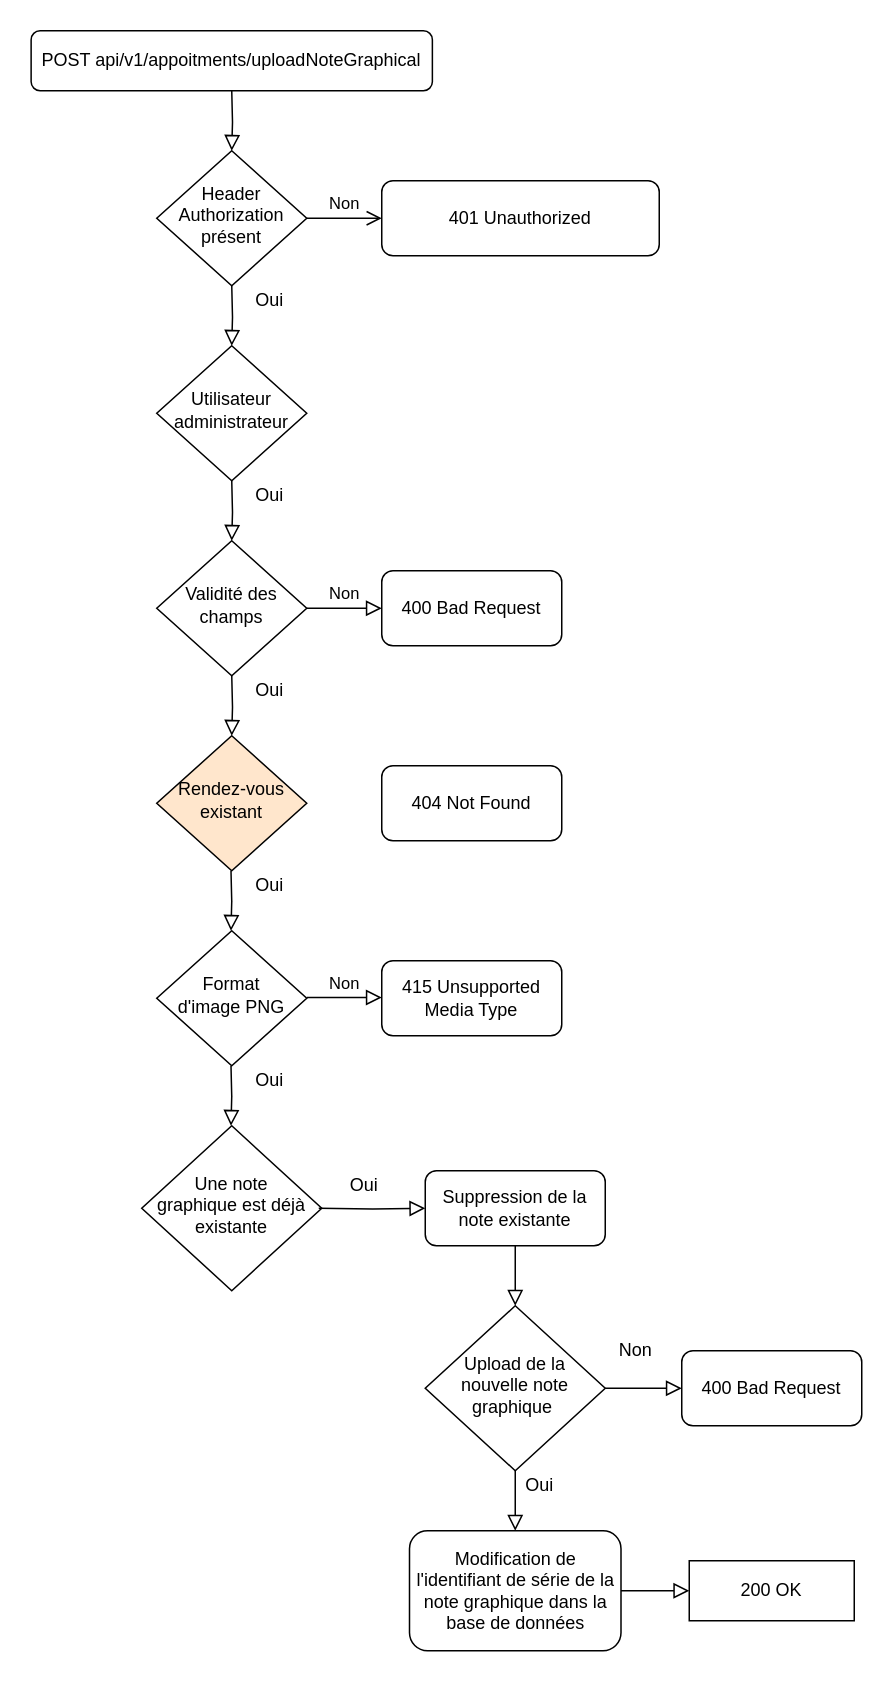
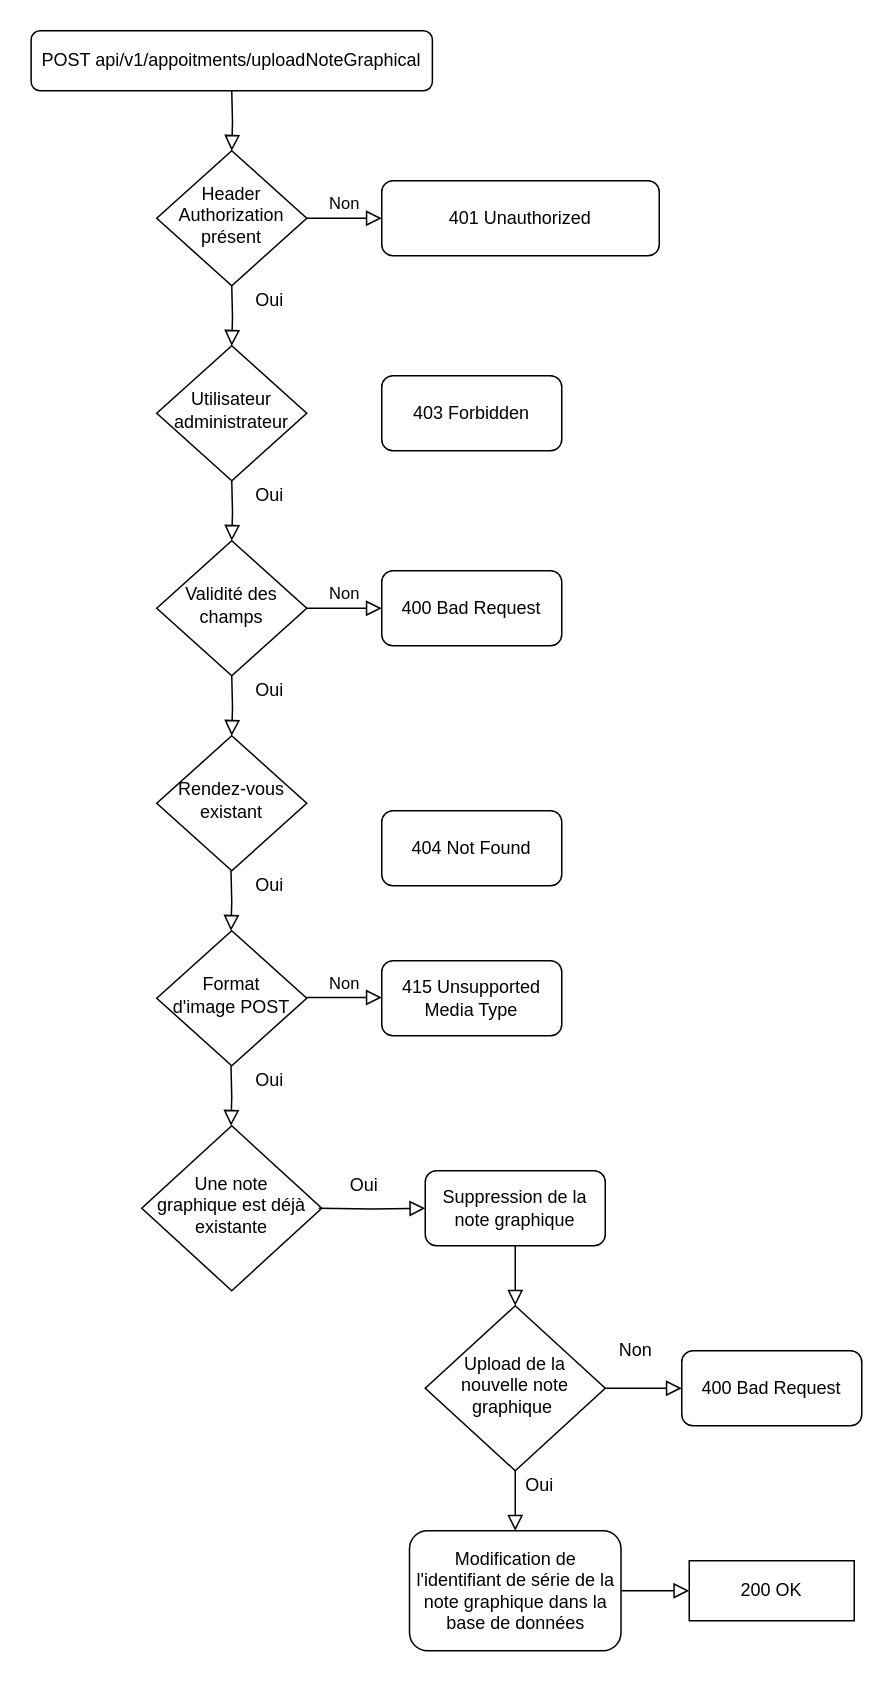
edge "Header Authorization présent" -> "401 Unauthorized": arrowhead open -> block
node "403 Forbidden": added
node "Rendez-vous existant": fillcolor #ffe6cc -> #ffffff
node "404 Not Found": moved (472, 803) -> (472, 848)
node "Format d'image PNG": label "Format d'image PNG" -> "Format d'image POST"
node "Suppression de la note existante": label "Suppression de la note existante" -> "Suppression de la note graphique"
